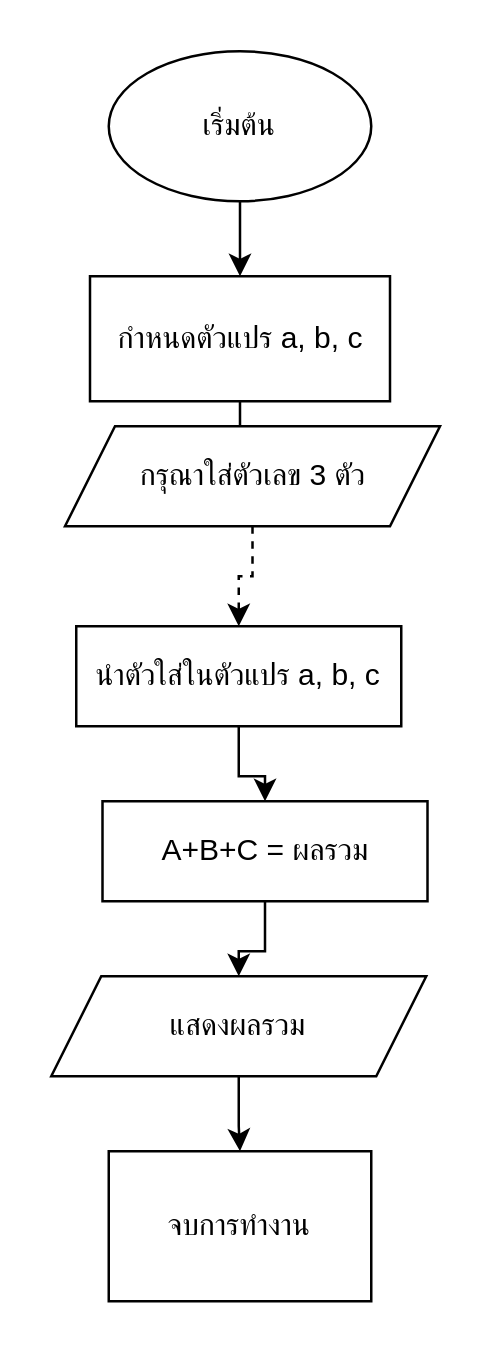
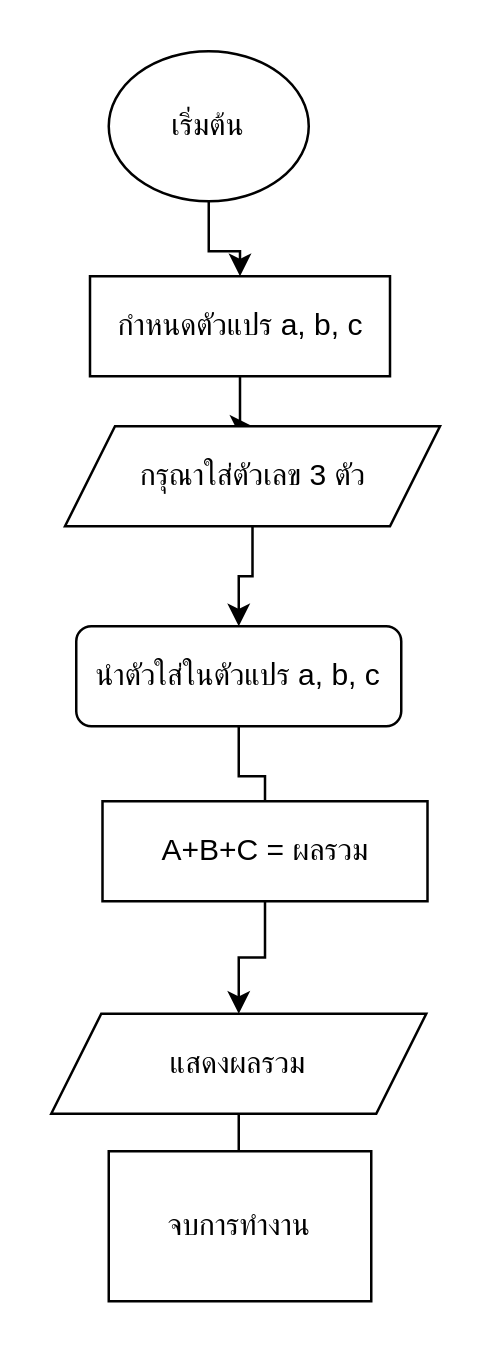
node "เริ่มต้น": size 263x150 -> 200x150
node "กำหนดตัวแปร a, b, c": size 300x125 -> 300x100
edge "กรุณาใส่ตัวเลข 3 ตัว" -> "นำตัวใส่ในตัวแปร a, b, c": style dashed -> solid
node "นำตัวใส่ในตัวแปร a, b, c": shape rectangle -> rounded rectangle
edge "นำตัวใส่ในตัวแปร a, b, c" -> "A+B+C = ผลรวม": arrowhead classic -> none
node "แสดงผลรวม": moved (239, 1026) -> (239, 1064)
